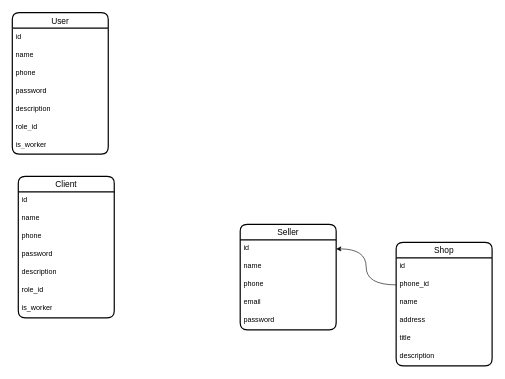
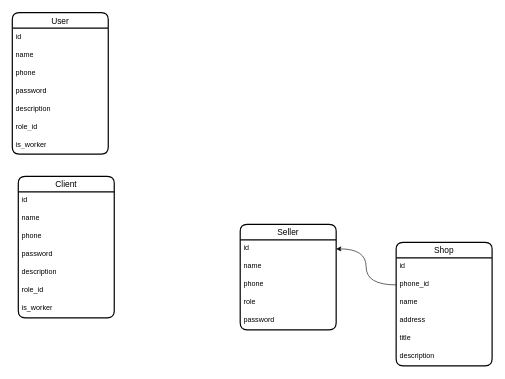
node "email": label "email" -> "role"
